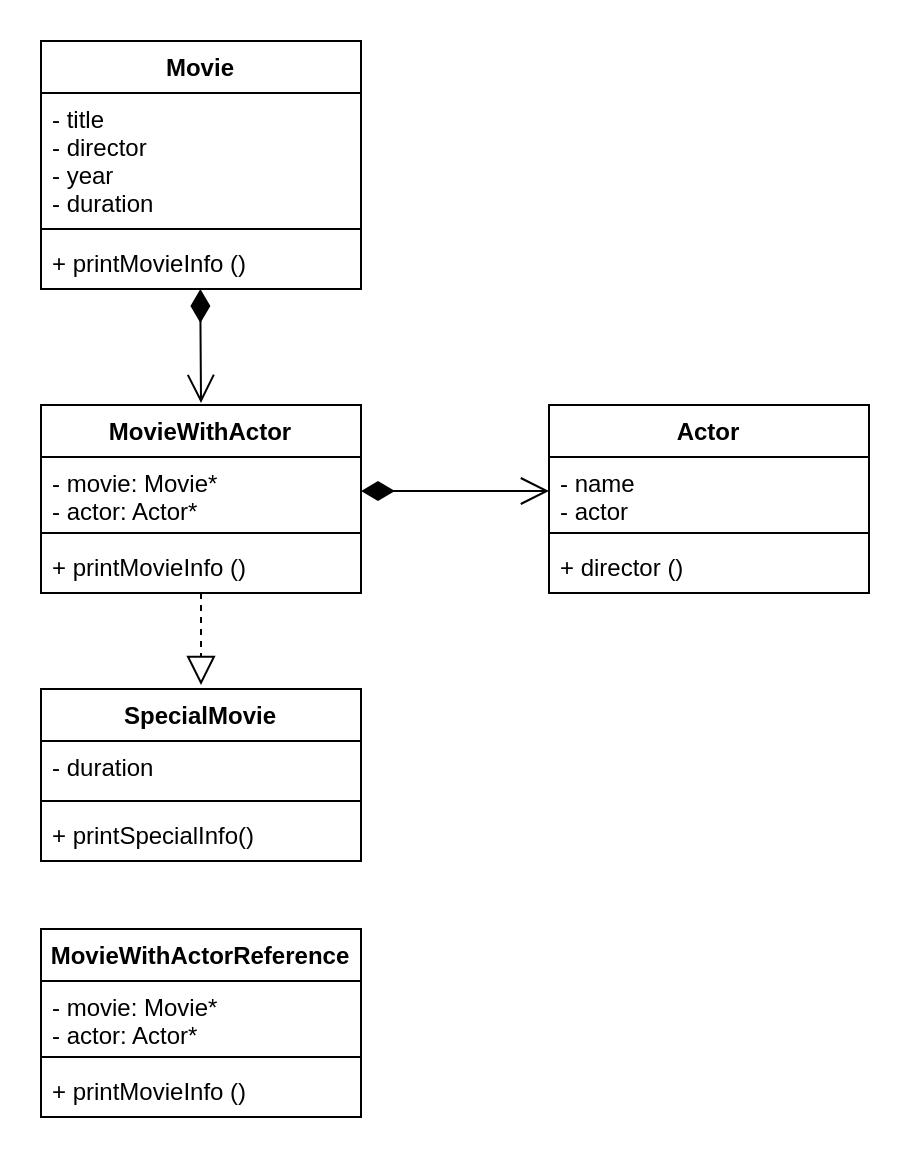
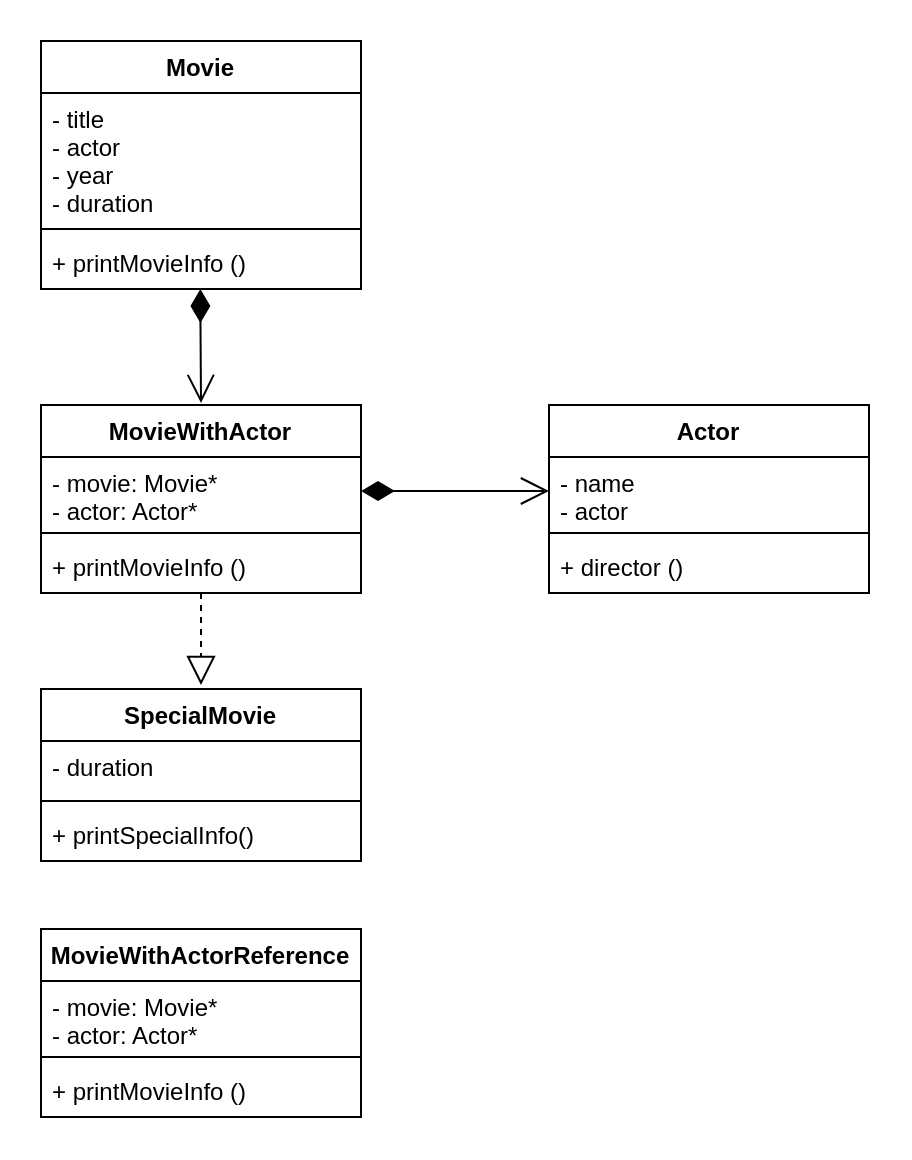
node "- title - director - year - duration": label "- title - director - year - duration" -> "- title - actor - year - duration"
